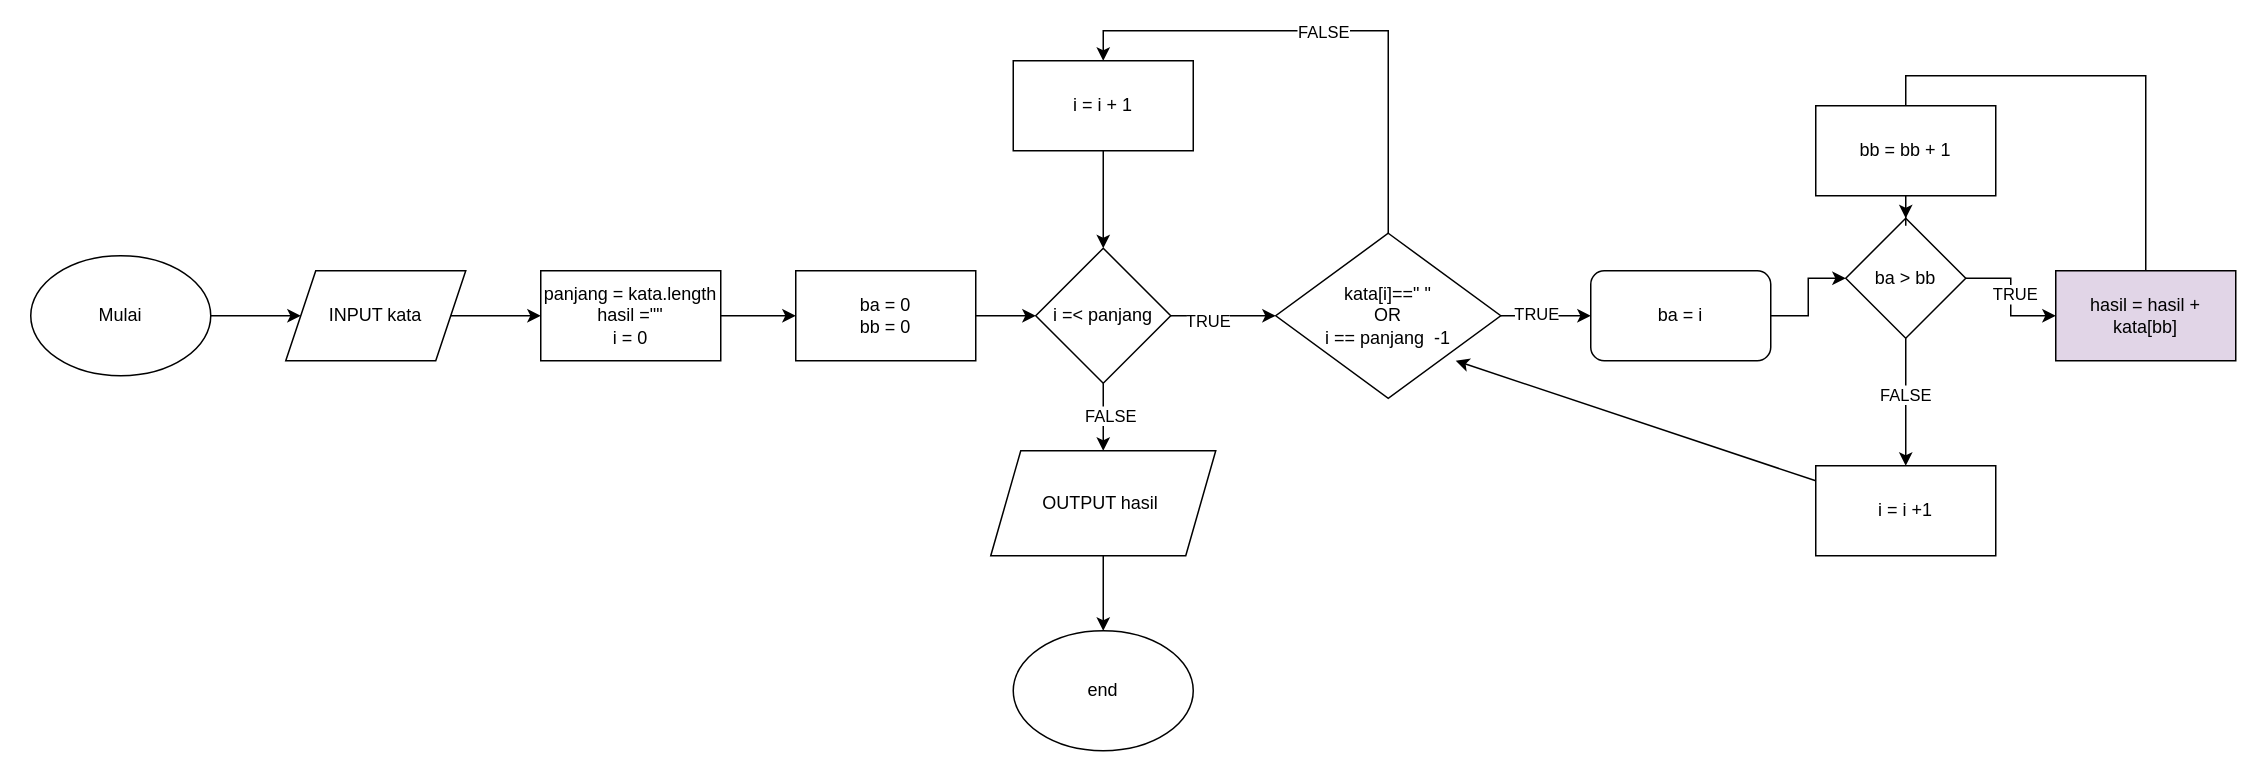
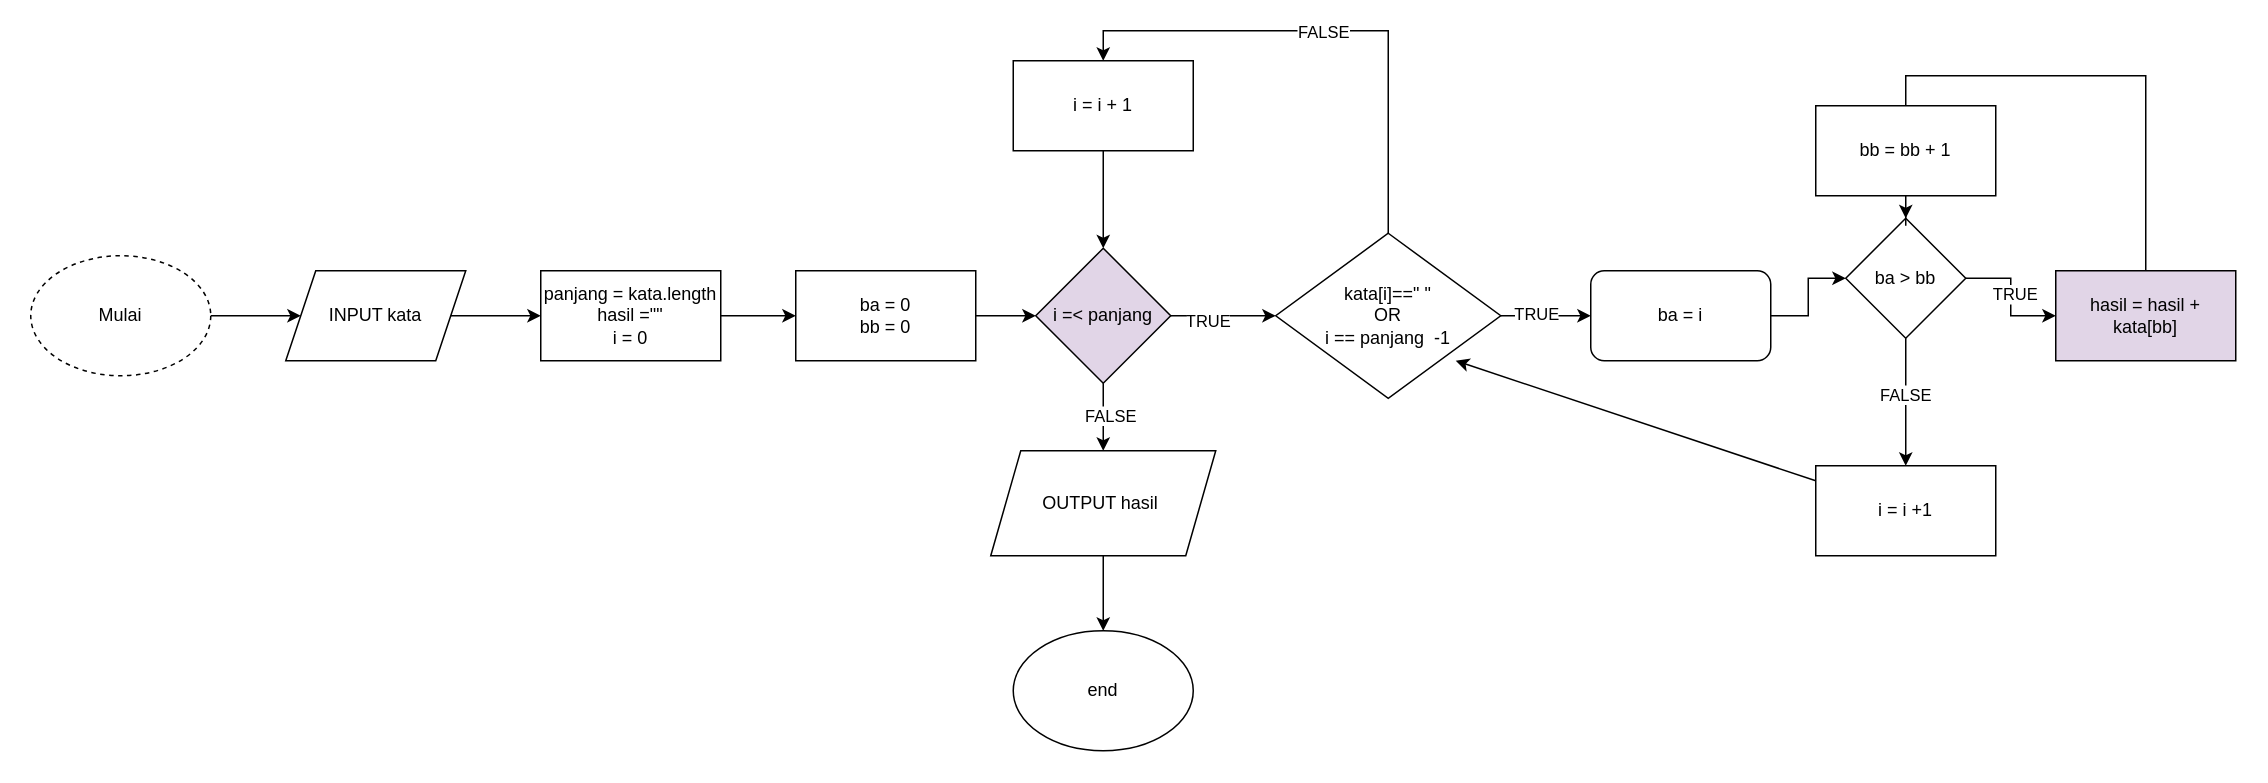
node "Mulai": style solid -> dashed
node "i =< panjang": fillcolor #ffffff -> #e1d5e7
